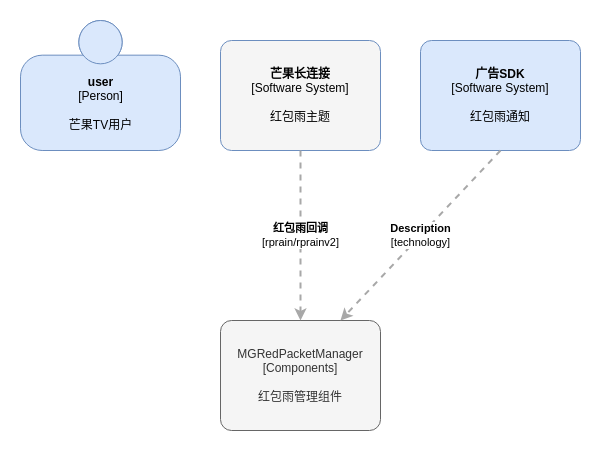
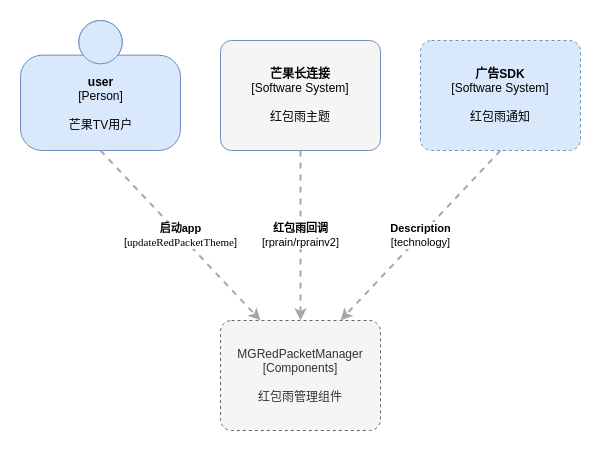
node "广告SDK [Software System] 红包雨通知": style solid -> dashed
edge "user [Person] 芒果TV用户" -> "MGRedPacketManager [Components] 红包雨管理组件": added, label "启动app [updateRedPacketTheme]"
node "MGRedPacketManager [Components] 红包雨管理组件": style solid -> dashed
